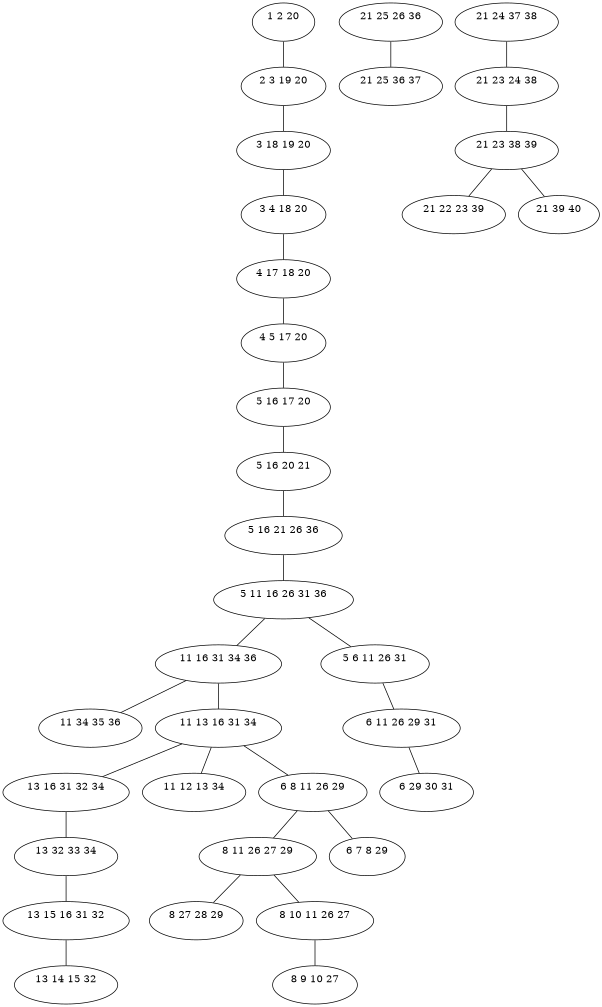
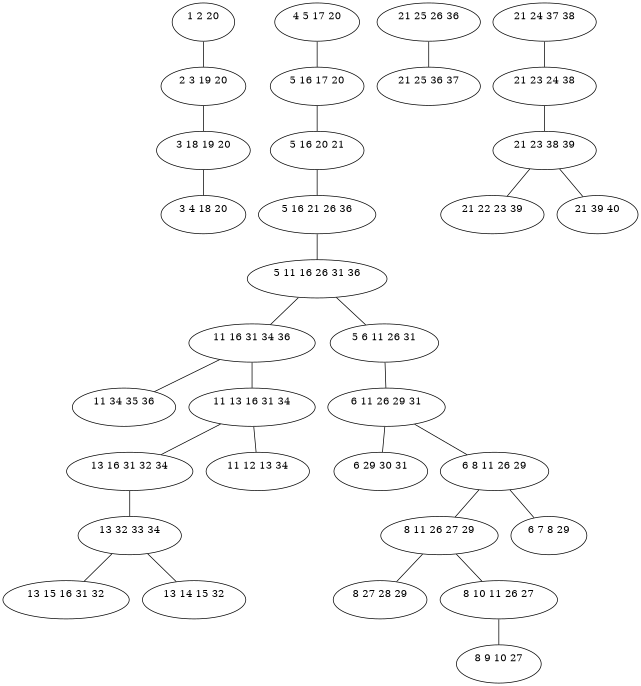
node "4 17 18 20": removed
edge "11 13 16 31 34" -- "6 8 11 26 29": now "6 11 26 29 31" -- "6 8 11 26 29"
edge "13 15 16 31 32" -- "13 14 15 32": now "13 32 33 34" -- "13 14 15 32"
